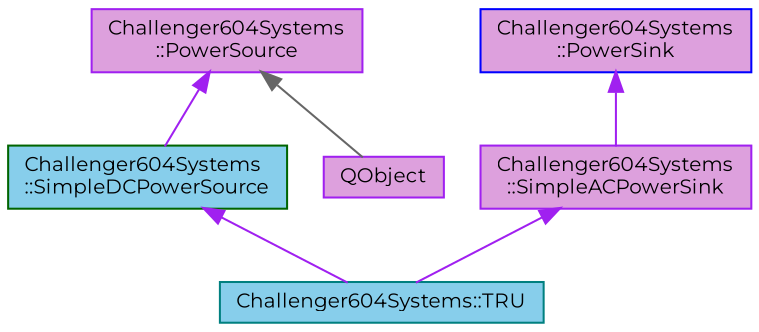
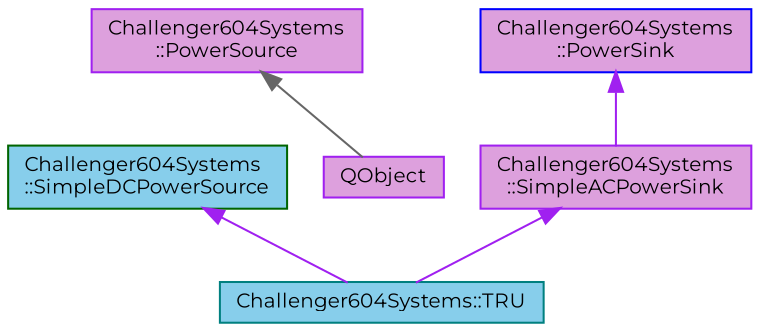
edge "Challenger604Systems ::SimpleDCPowerSource" -> "Challenger604Systems ::PowerSource": removed
